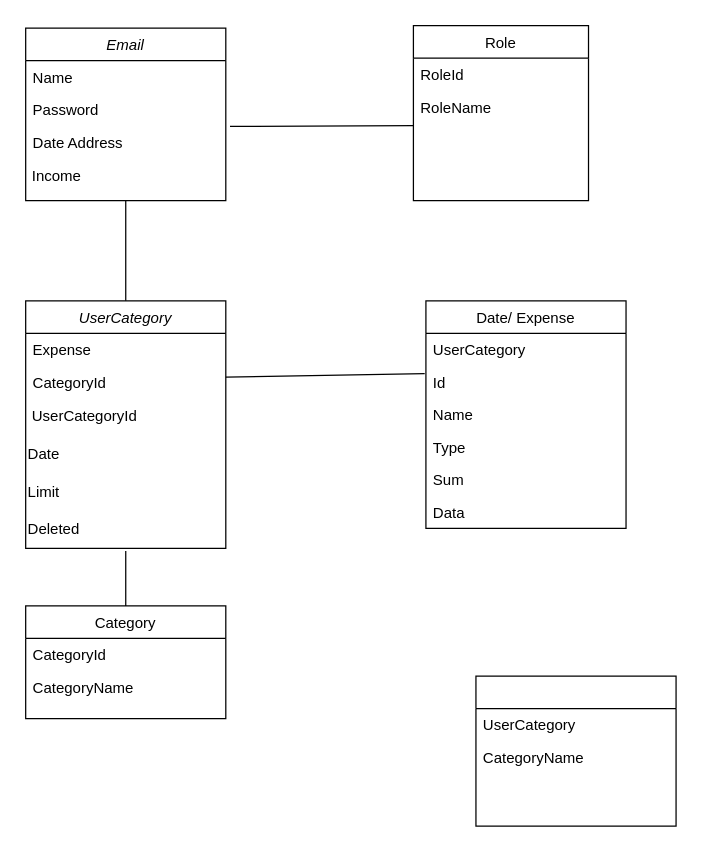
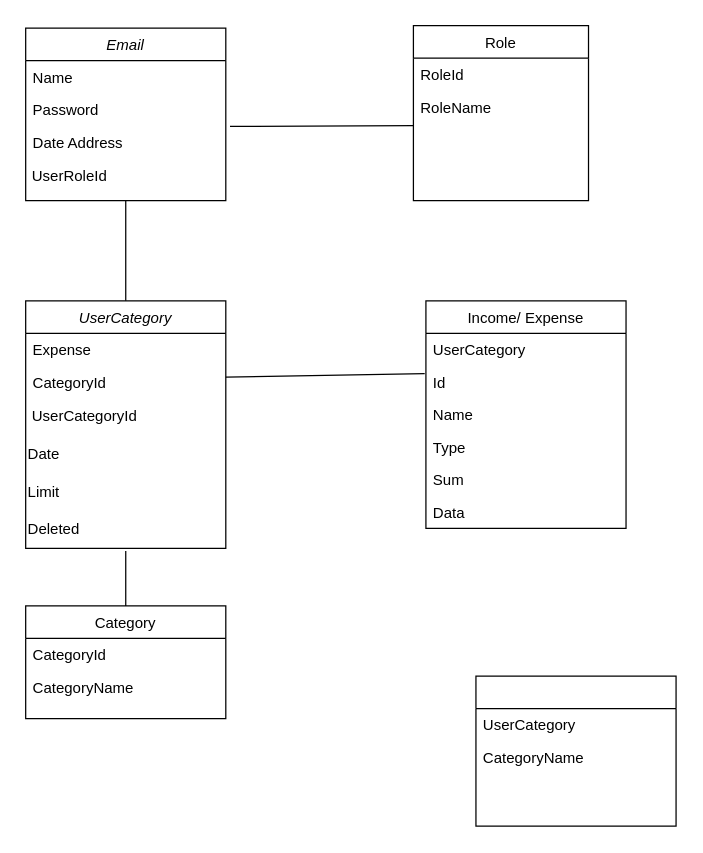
node "Income": label "Income" -> "UserRoleId"
node "Date/ Expense": label "Date/ Expense" -> "Income/ Expense"
